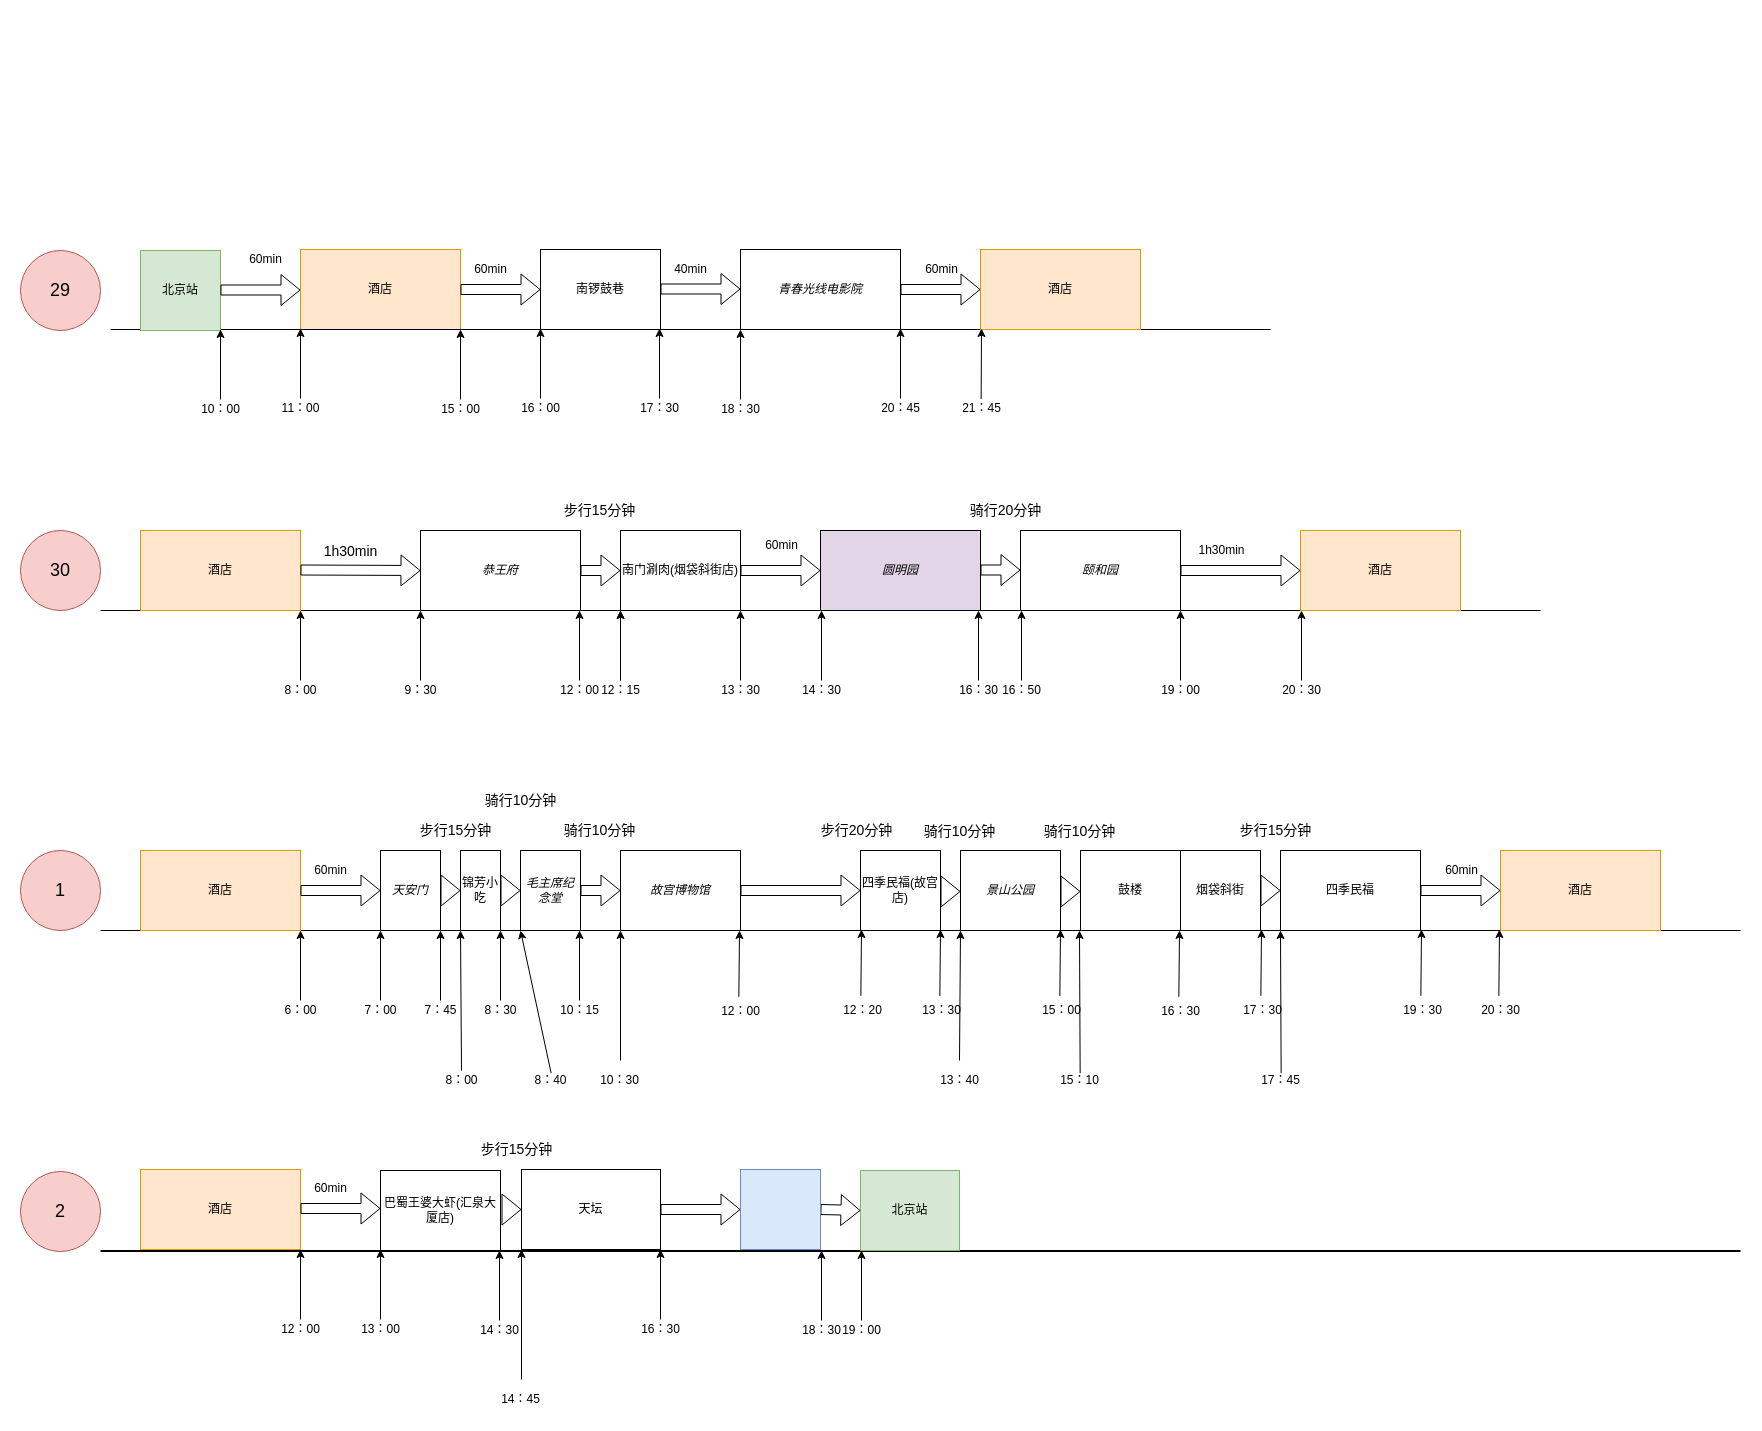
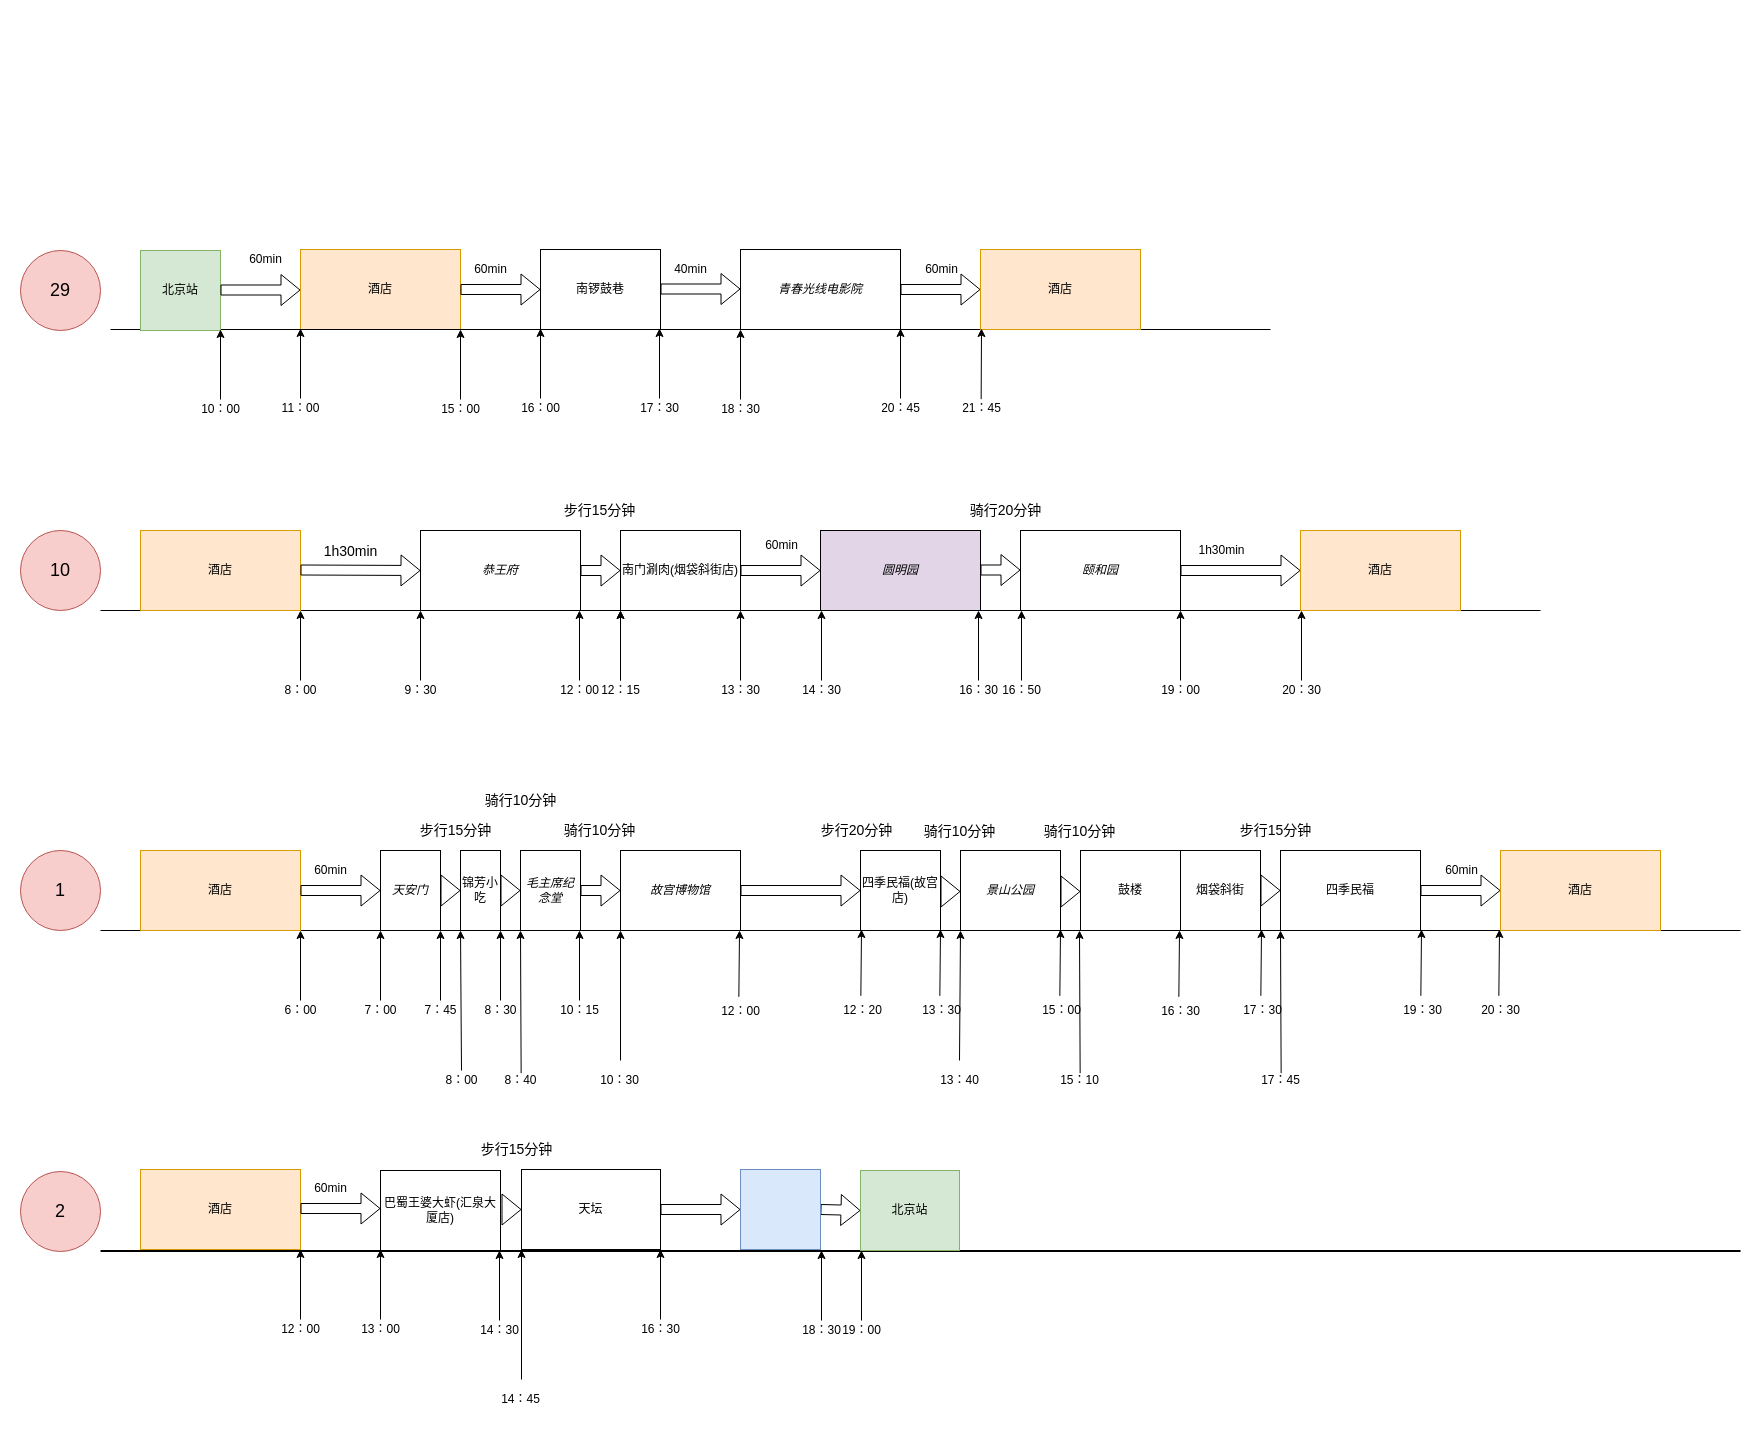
node "30": label "30" -> "10"
node "8：40": moved (551, 1081) -> (521, 1081)
